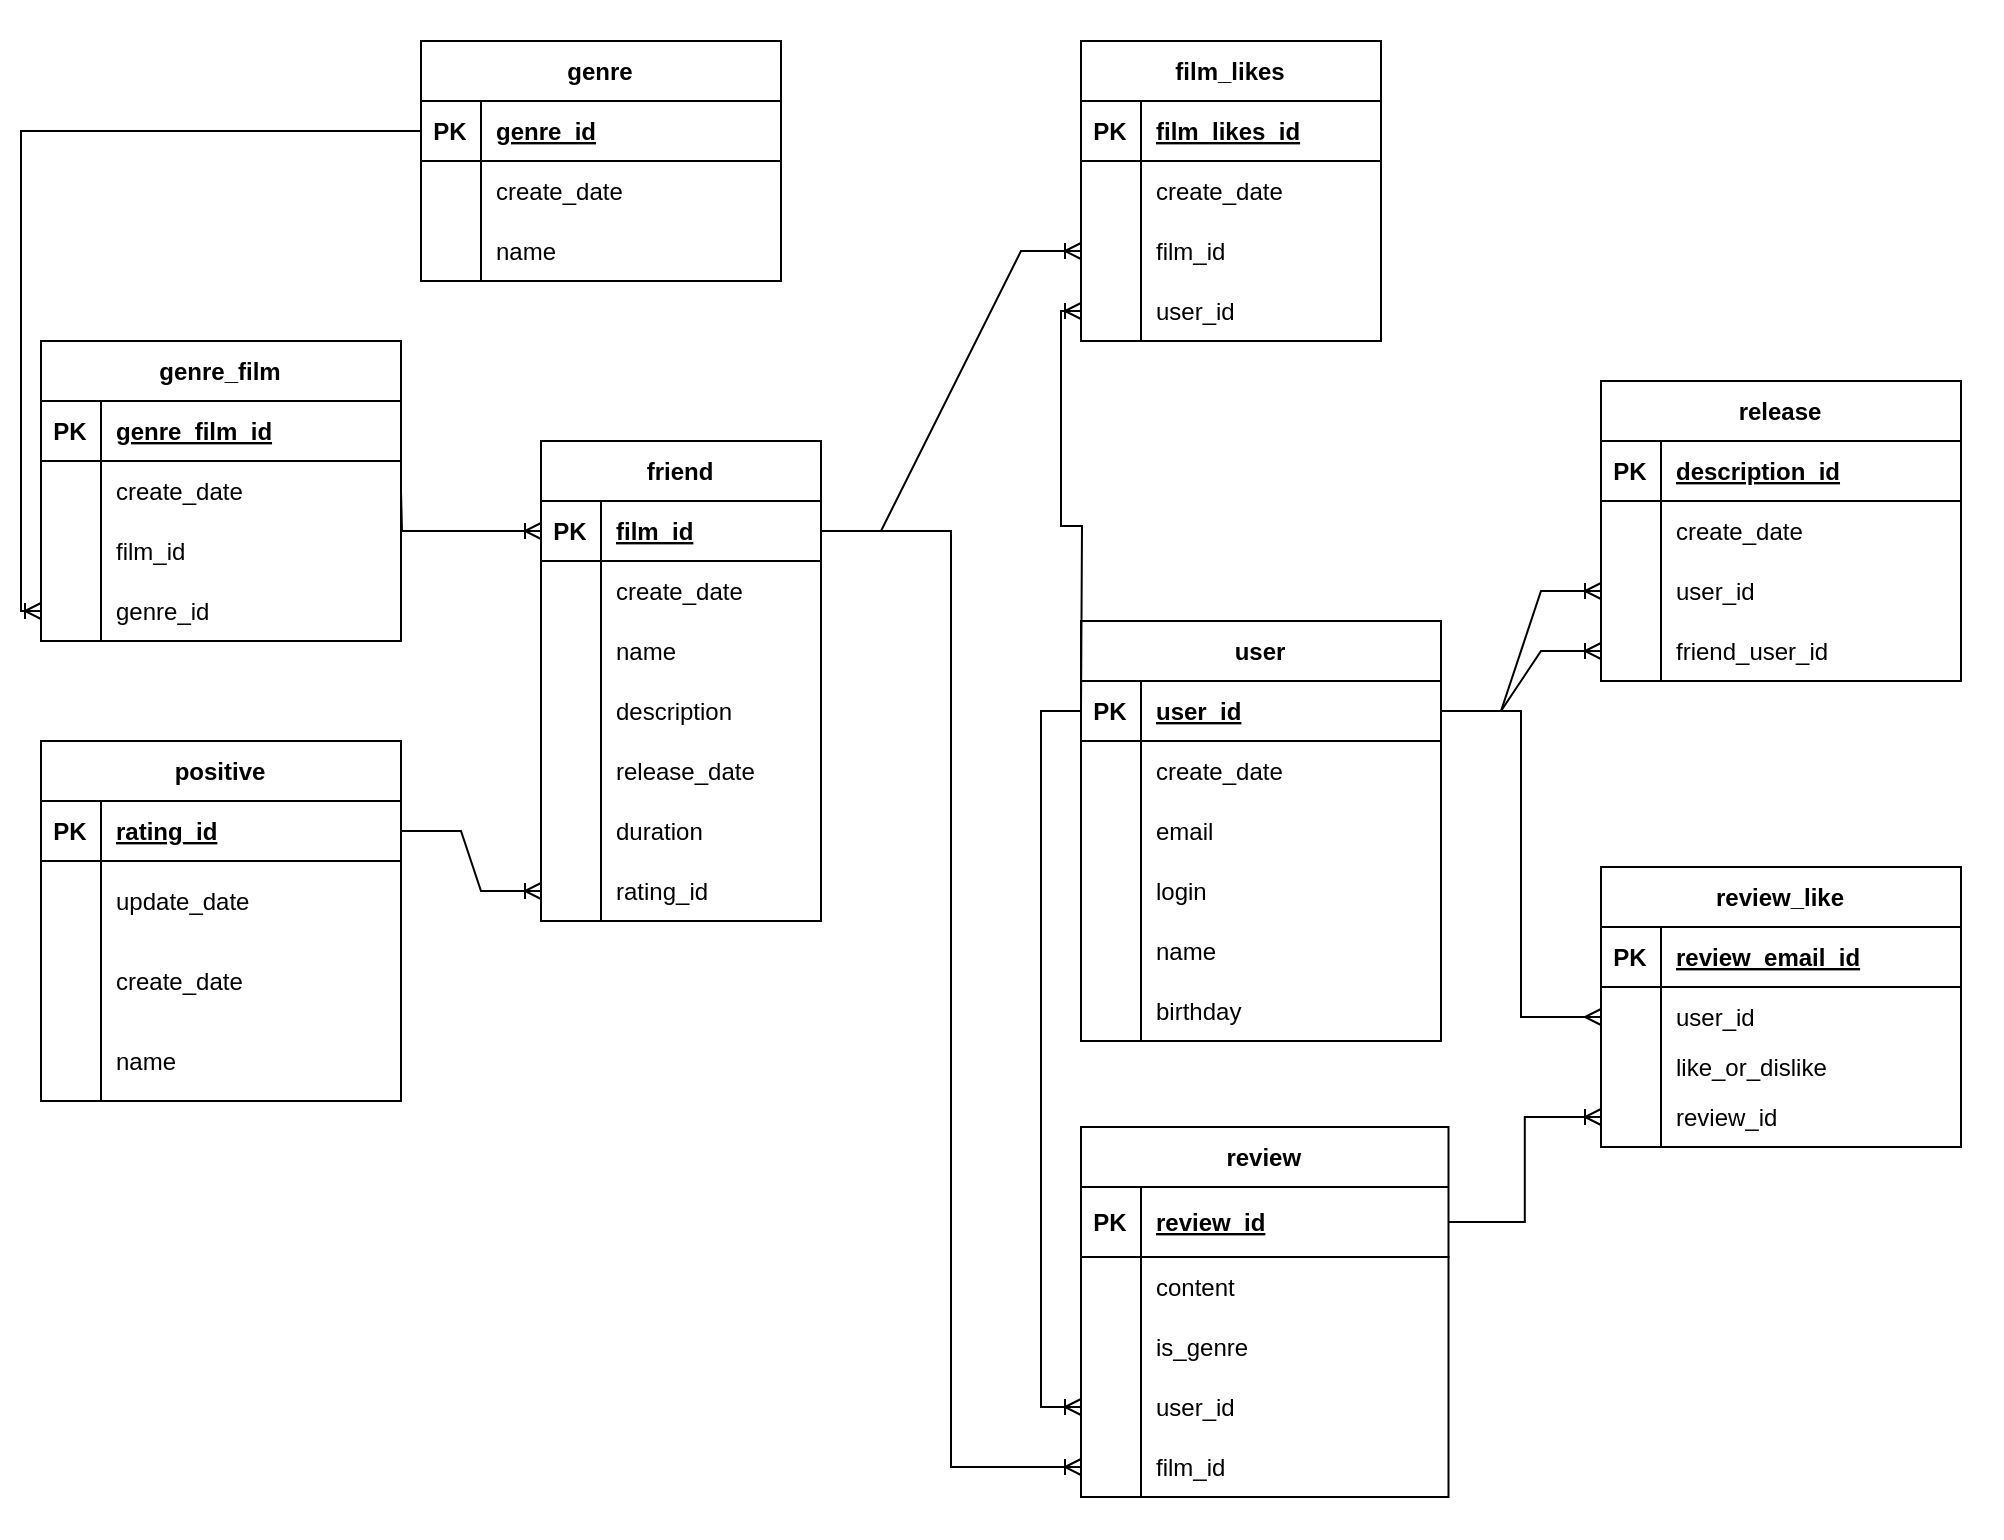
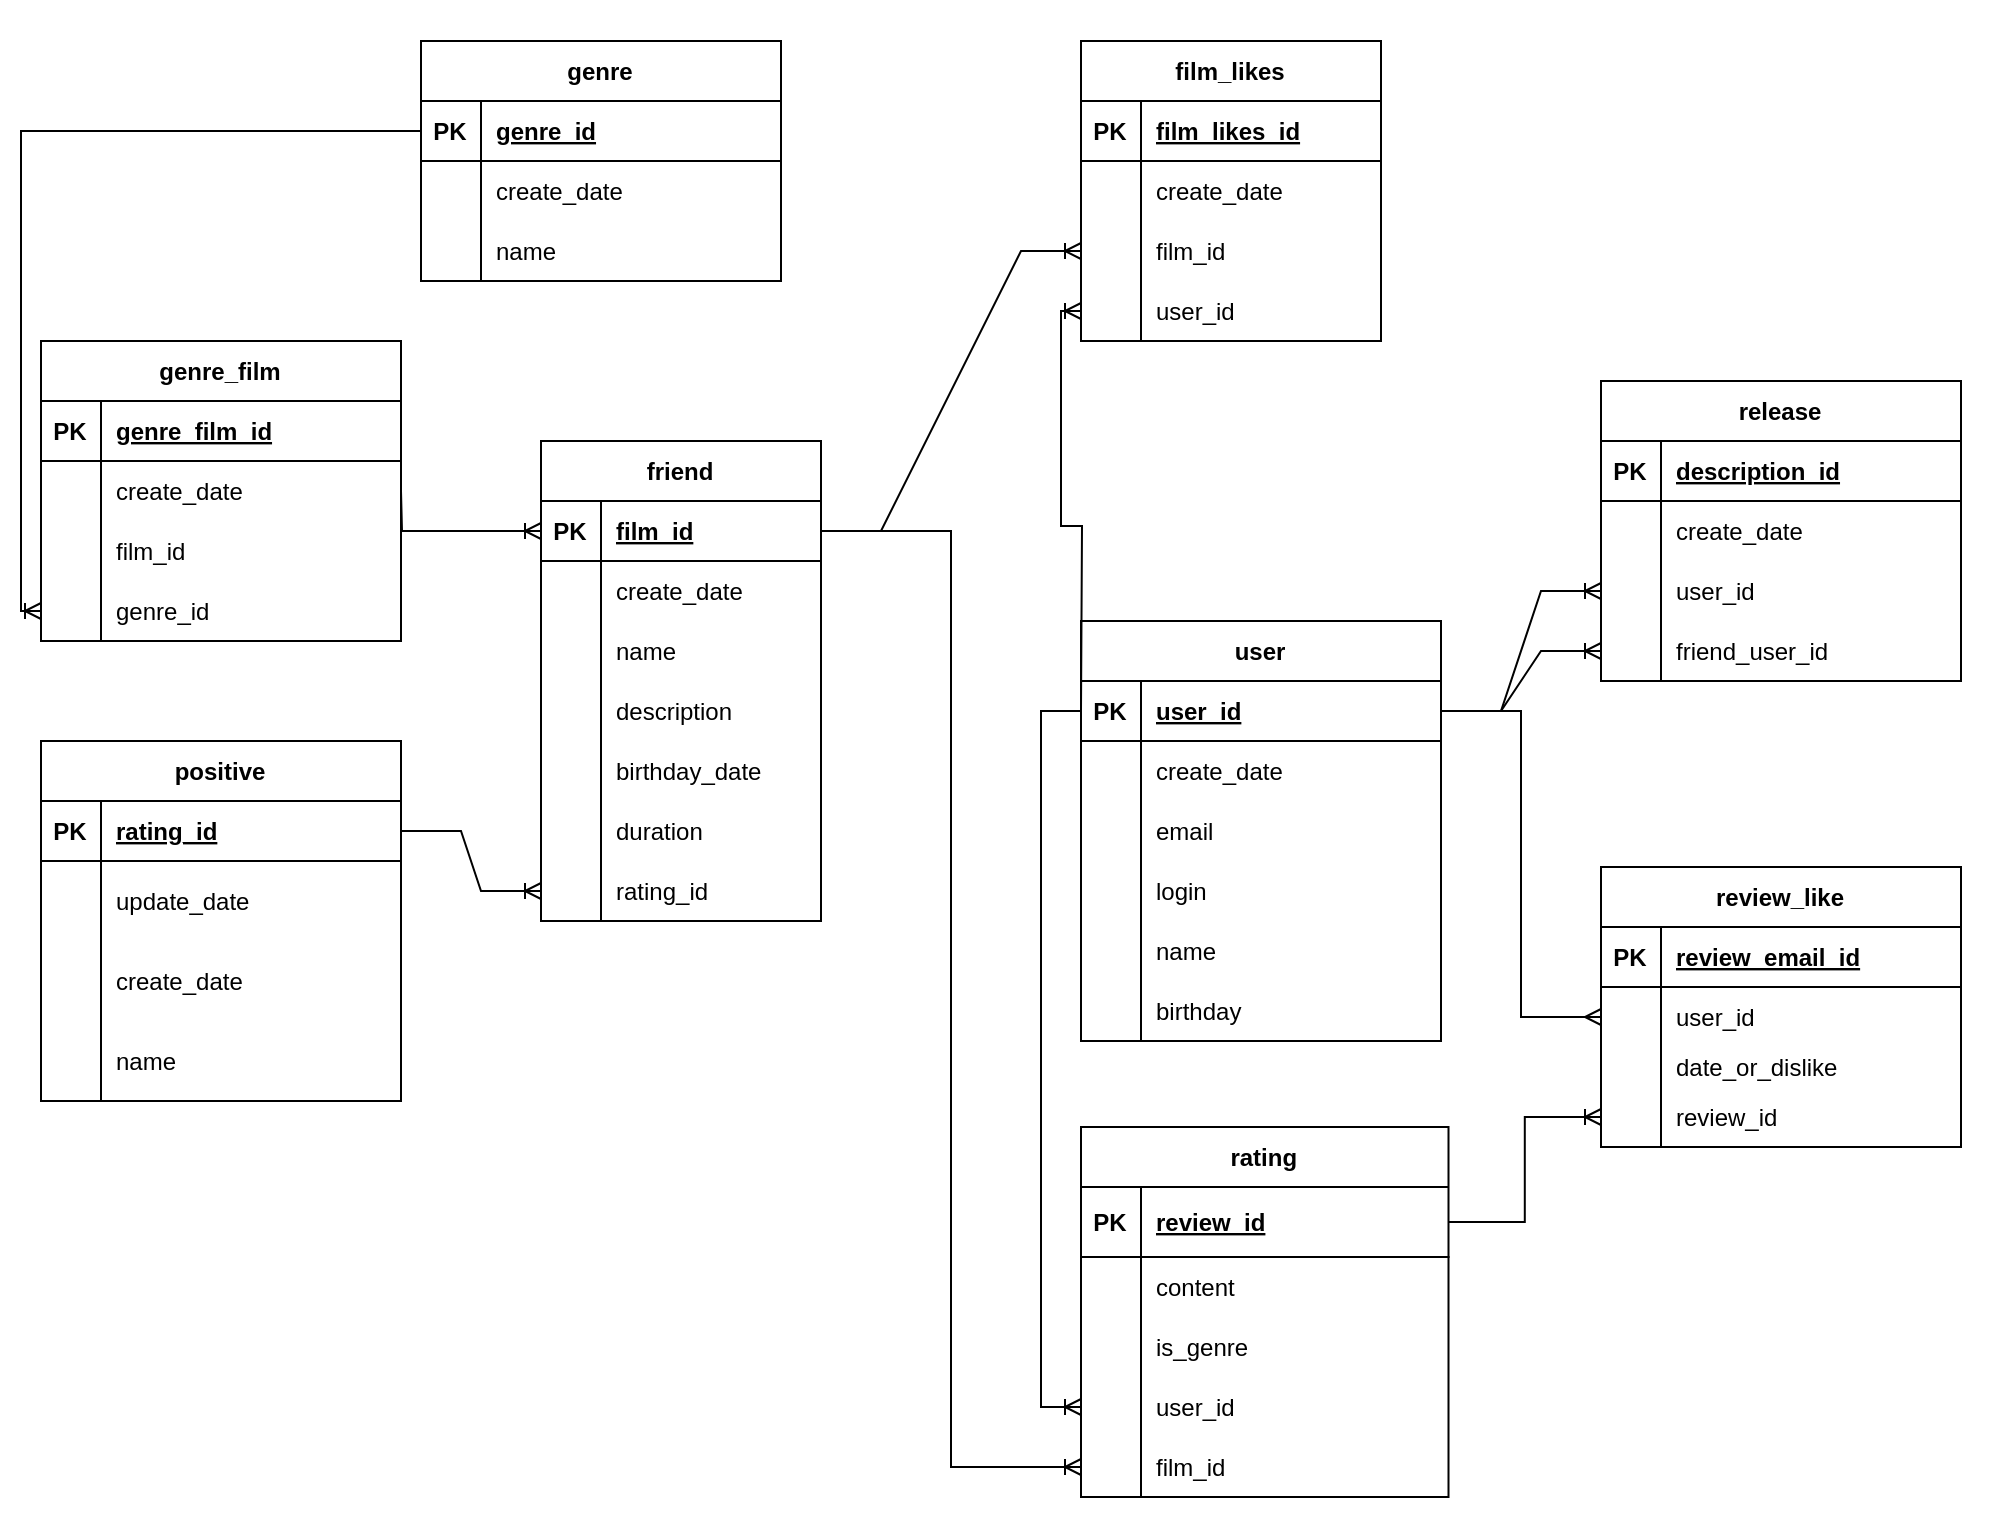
node "release_date": label "release_date" -> "birthday_date"
node "like_or_dislike": label "like_or_dislike" -> "date_or_dislike"
node "review": label "review" -> "rating"
